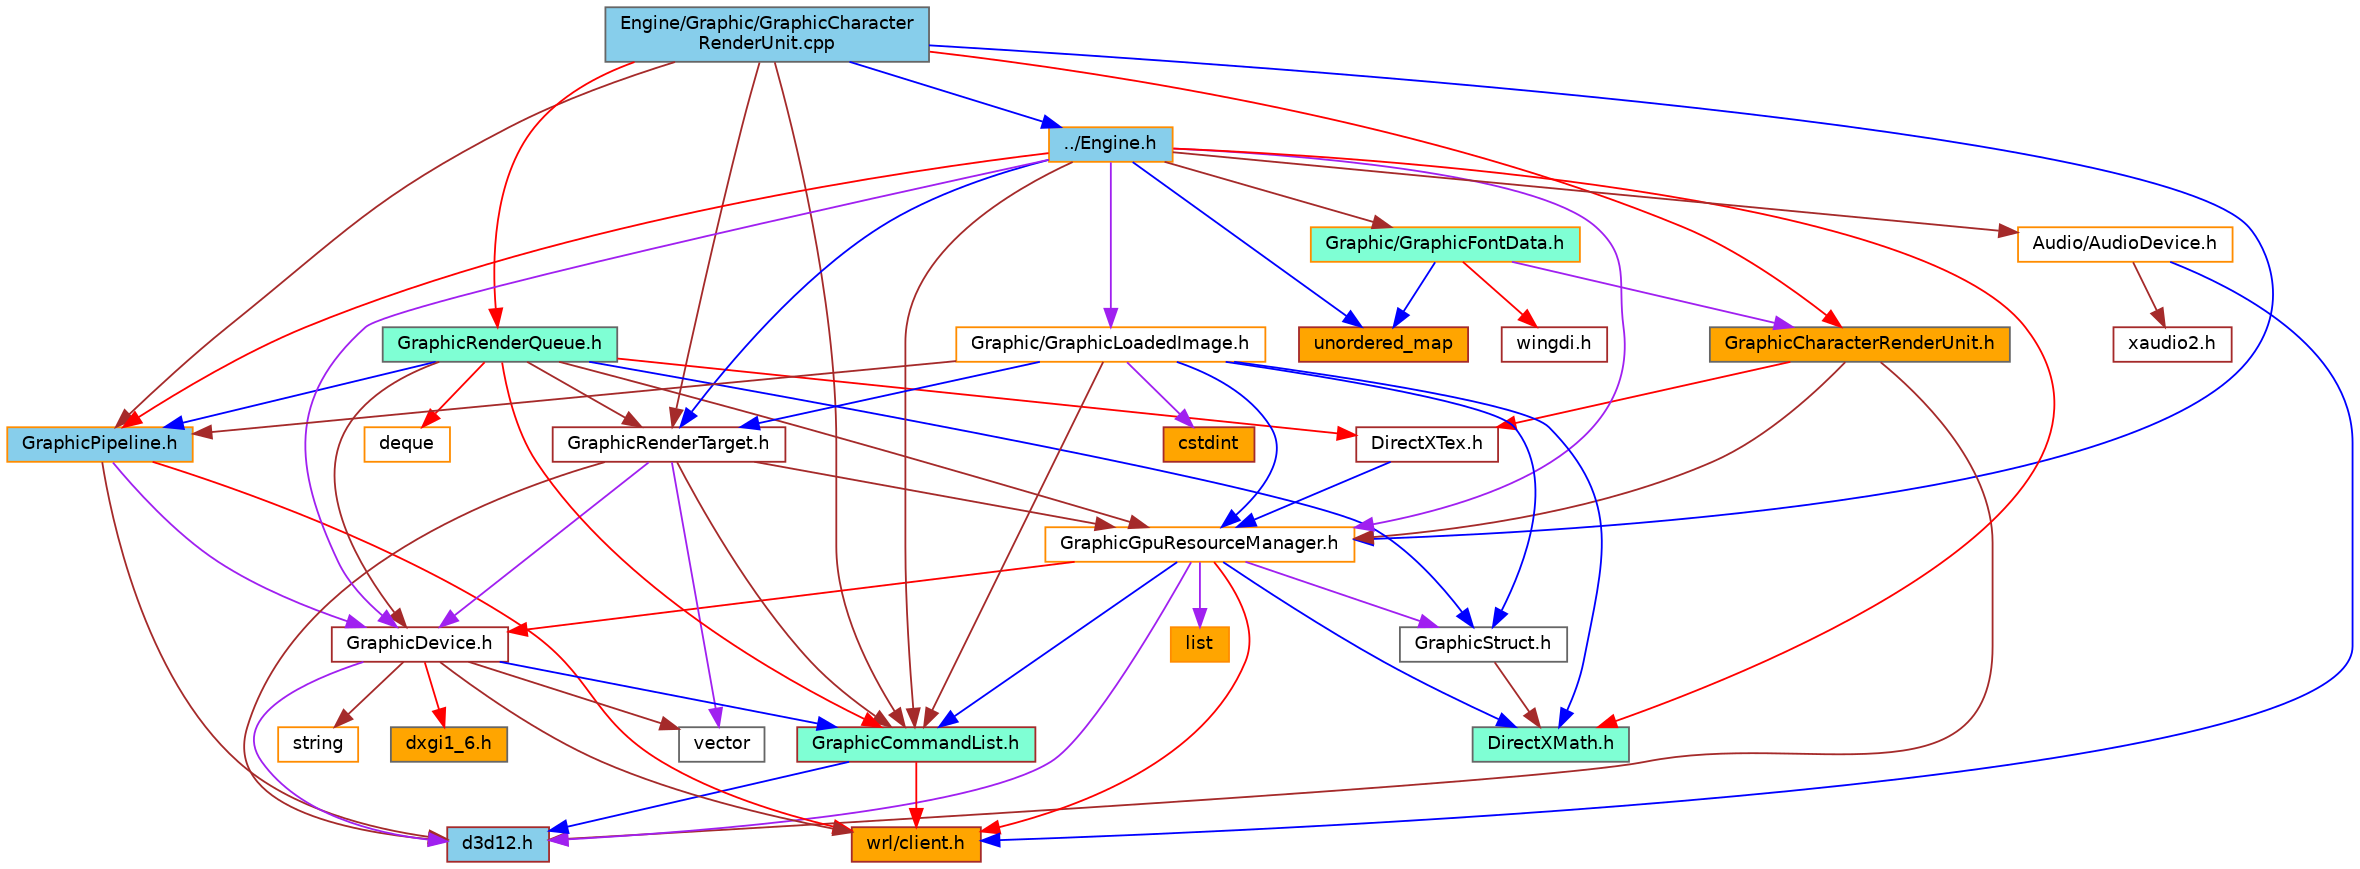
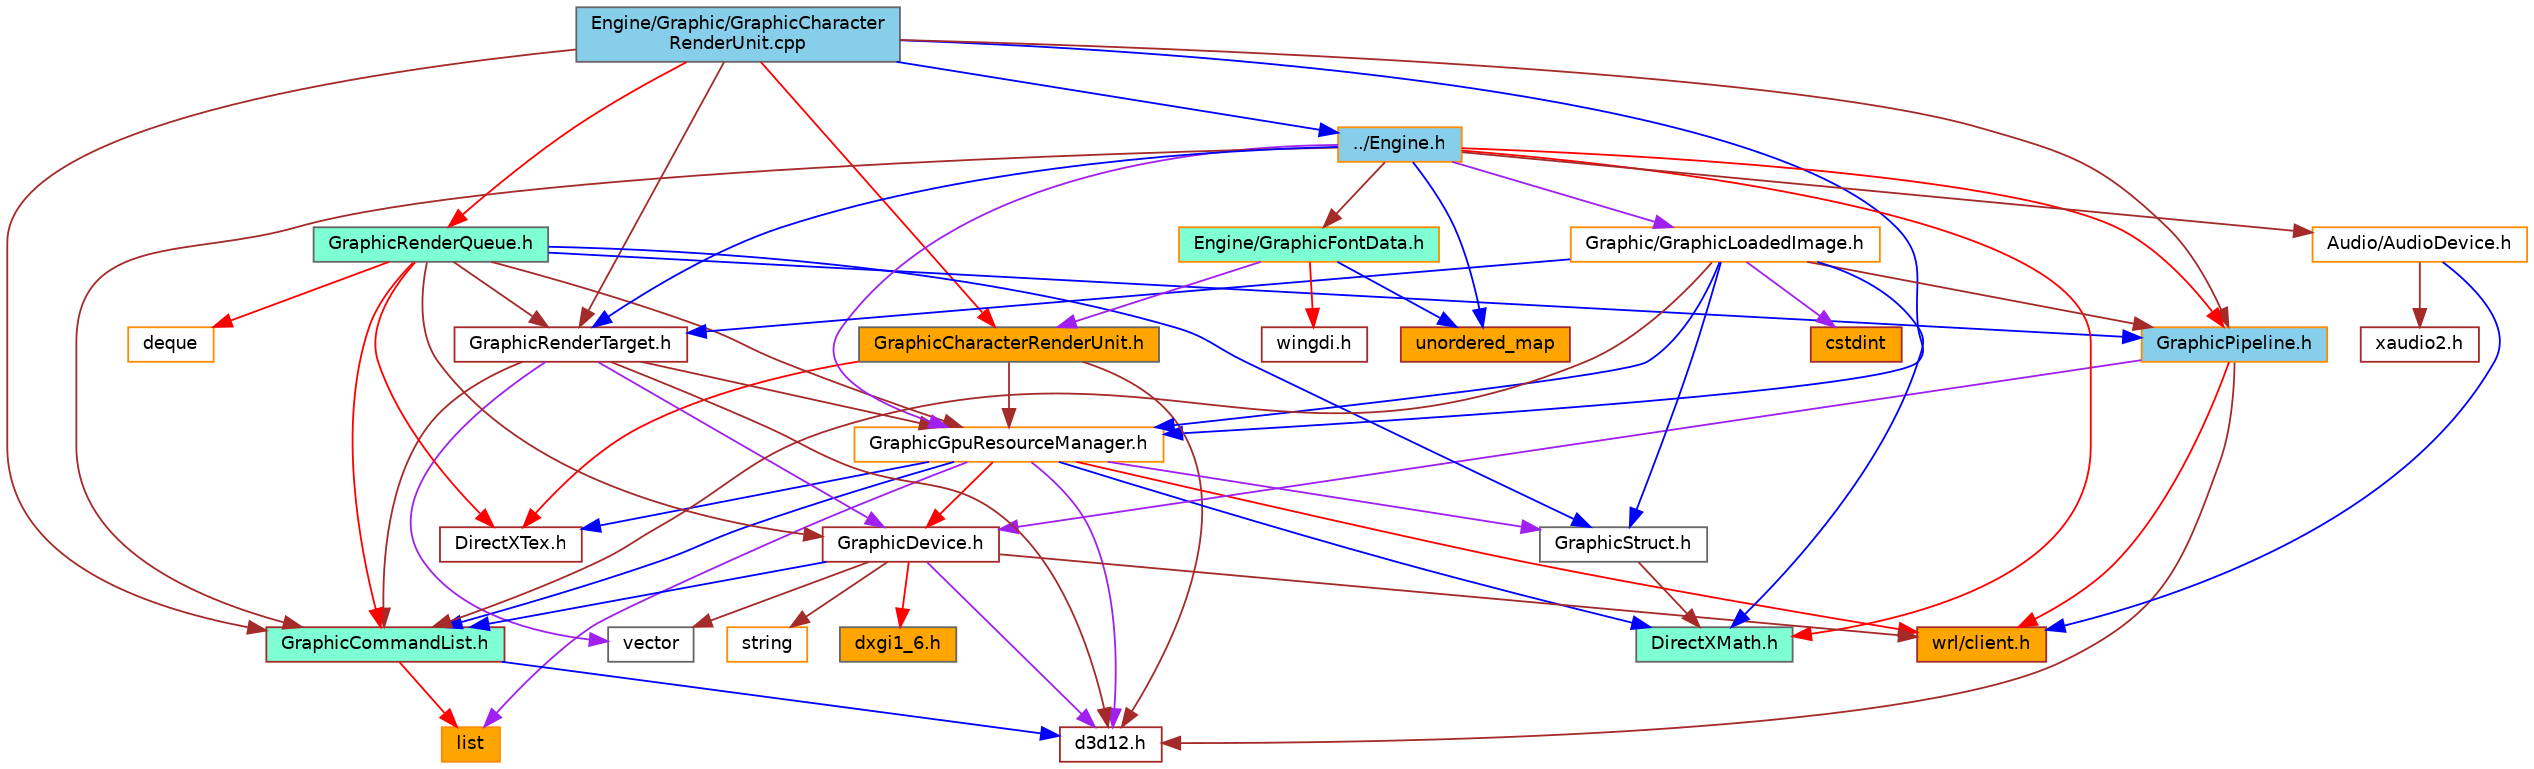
node "Graphic/GraphicFontData.h": label "Graphic/GraphicFontData.h" -> "Engine/GraphicFontData.h"
edge "../Engine.h" -> "GraphicDevice.h": removed
edge "DirectXTex.h" -> "GraphicGpuResourceManager.h": reversed
edge "GraphicCommandList.h" -> "wrl/client.h": now "GraphicCommandList.h" -> "list"
node "d3d12.h": fillcolor skyblue -> white
